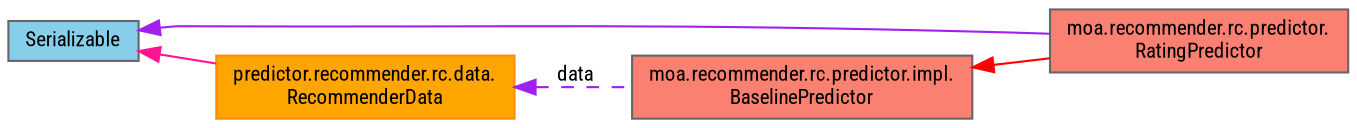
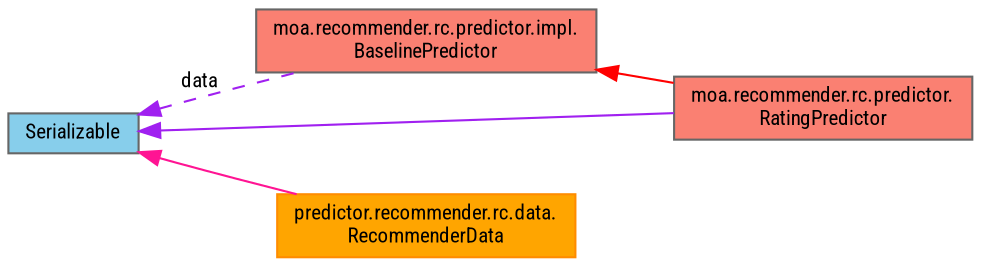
edge "moa.recommender.rc.predictor.impl. BaselinePredictor" -> "predictor.recommender.rc.data. RecommenderData": now "moa.recommender.rc.predictor.impl. BaselinePredictor" -> "Serializable"
